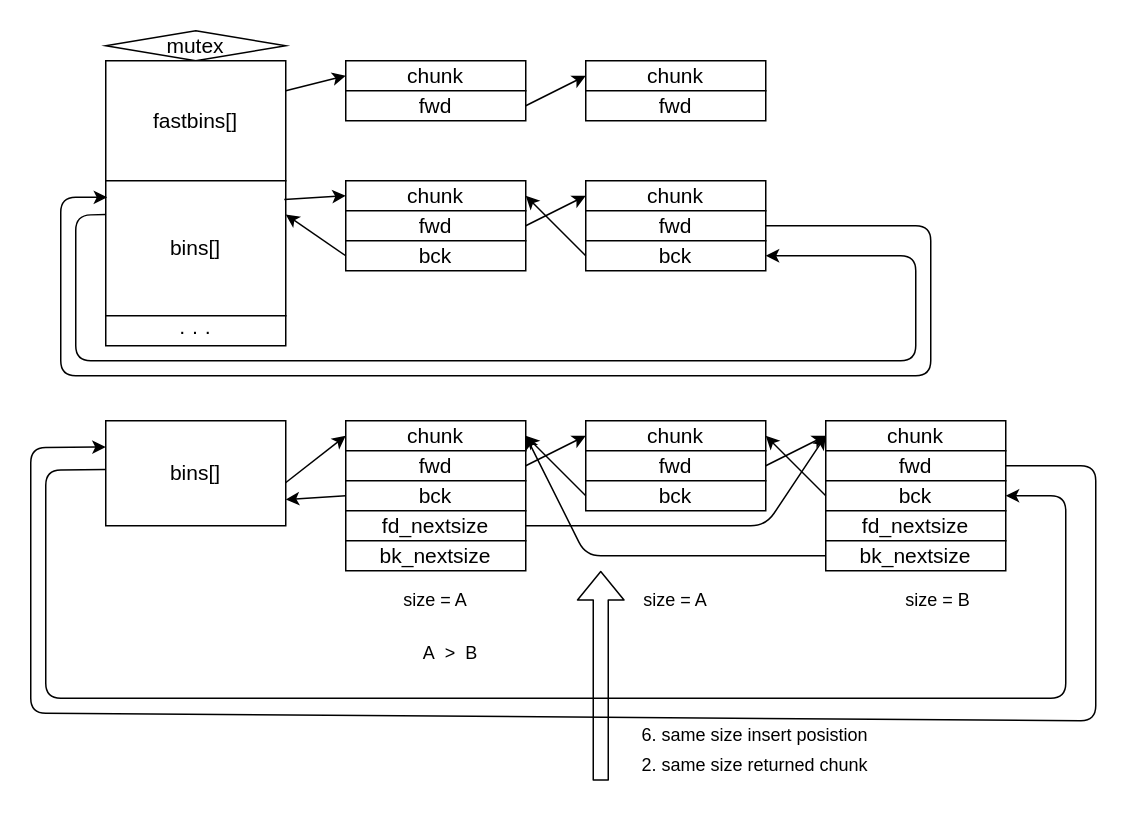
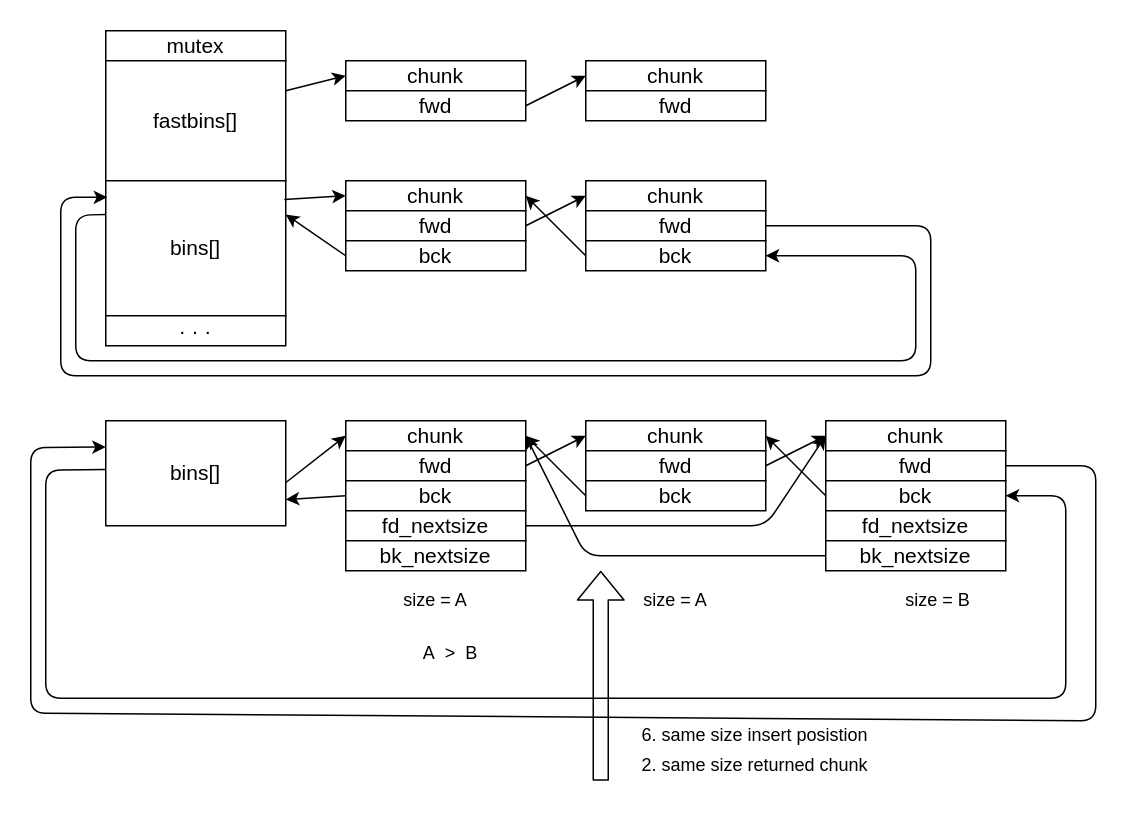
node "mutex": shape diamond -> rectangle
